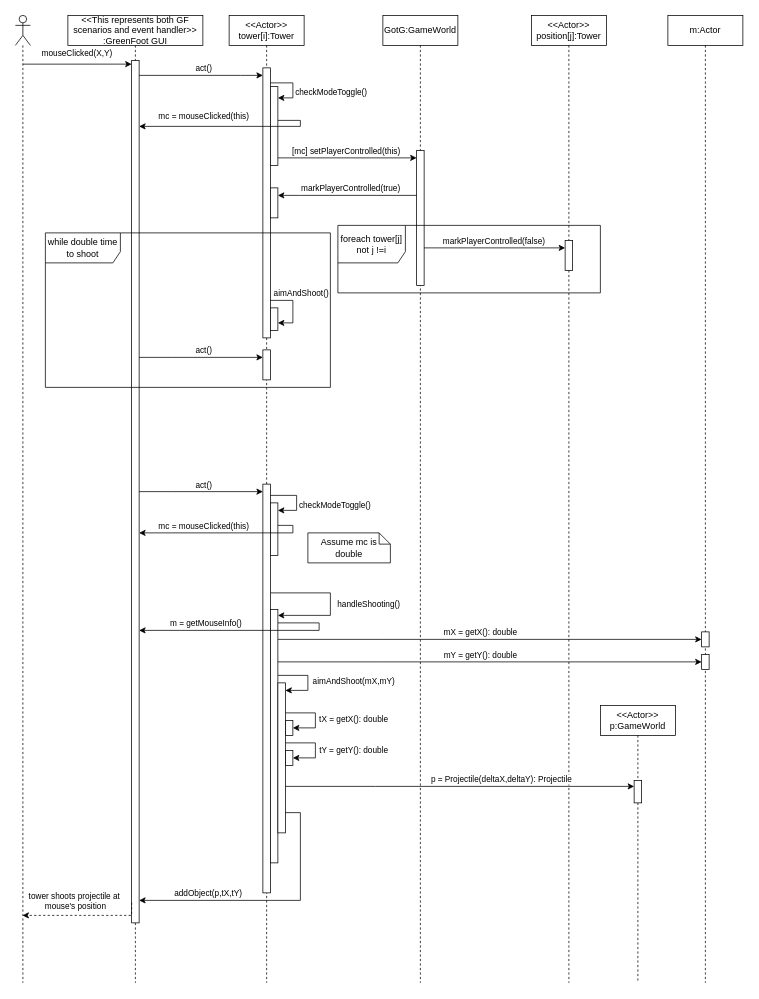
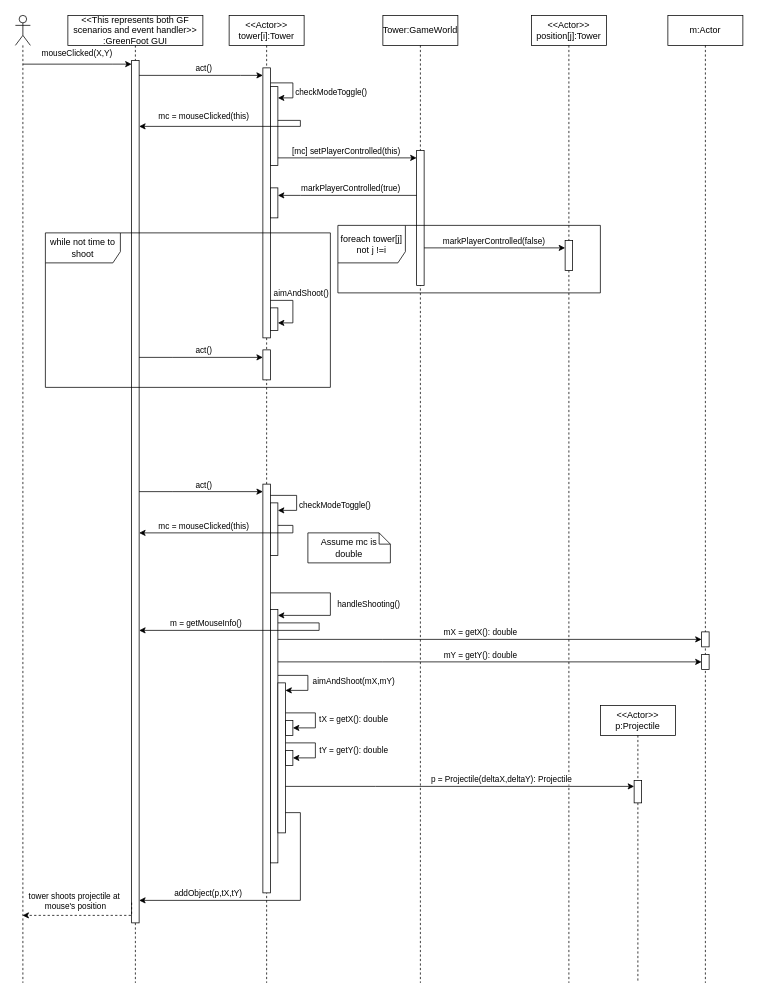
node "GotG:GameWorld": label "GotG:GameWorld" -> "Tower:GameWorld"
node "while double time to shoot": label "while double time to shoot" -> "while not time to shoot"
node "<<Actor>> p:GameWorld": label "<<Actor>> p:GameWorld" -> "<<Actor>> p:Projectile"
